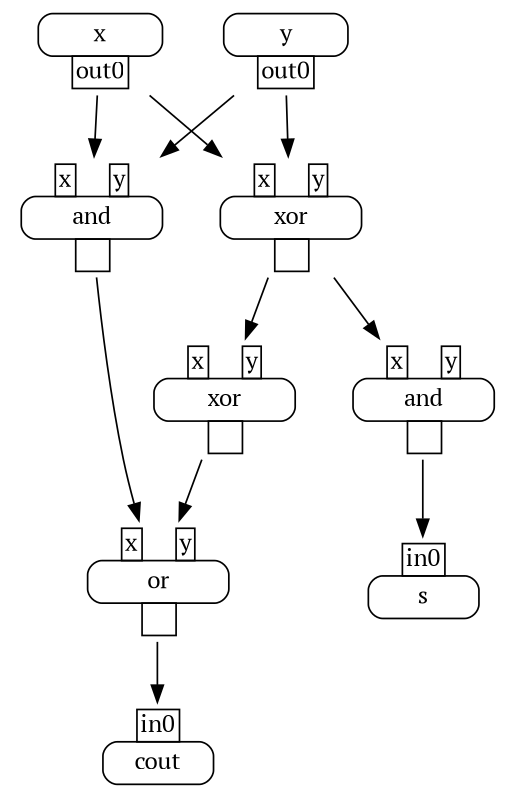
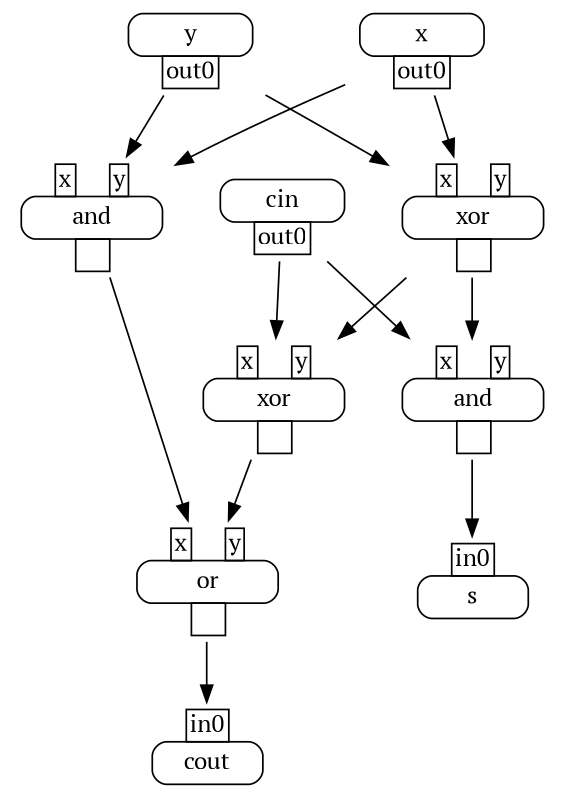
node "cin": added
